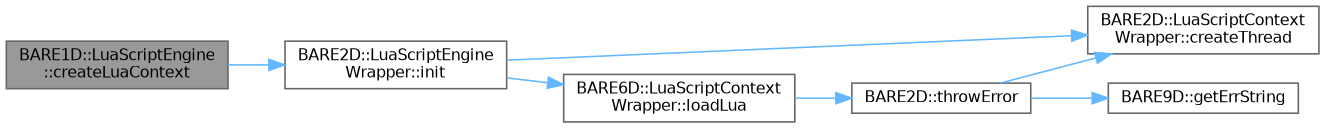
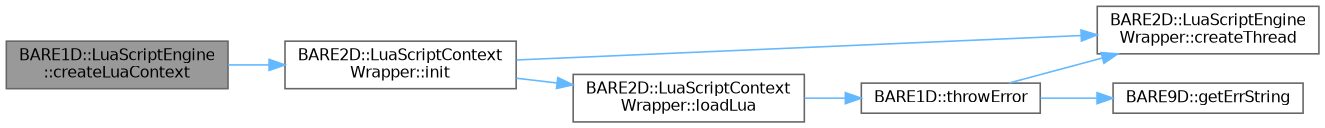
node "BARE2D::LuaScriptContext Wrapper::createThread": label "BARE2D::LuaScriptContext Wrapper::createThread" -> "BARE2D::LuaScriptEngine Wrapper::createThread"
node "BARE2D::LuaScriptEngine Wrapper::init": label "BARE2D::LuaScriptEngine Wrapper::init" -> "BARE2D::LuaScriptContext Wrapper::init"
node "BARE6D::LuaScriptContext Wrapper::loadLua": label "BARE6D::LuaScriptContext Wrapper::loadLua" -> "BARE2D::LuaScriptContext Wrapper::loadLua"
node "BARE2D::throwError": label "BARE2D::throwError" -> "BARE1D::throwError"
